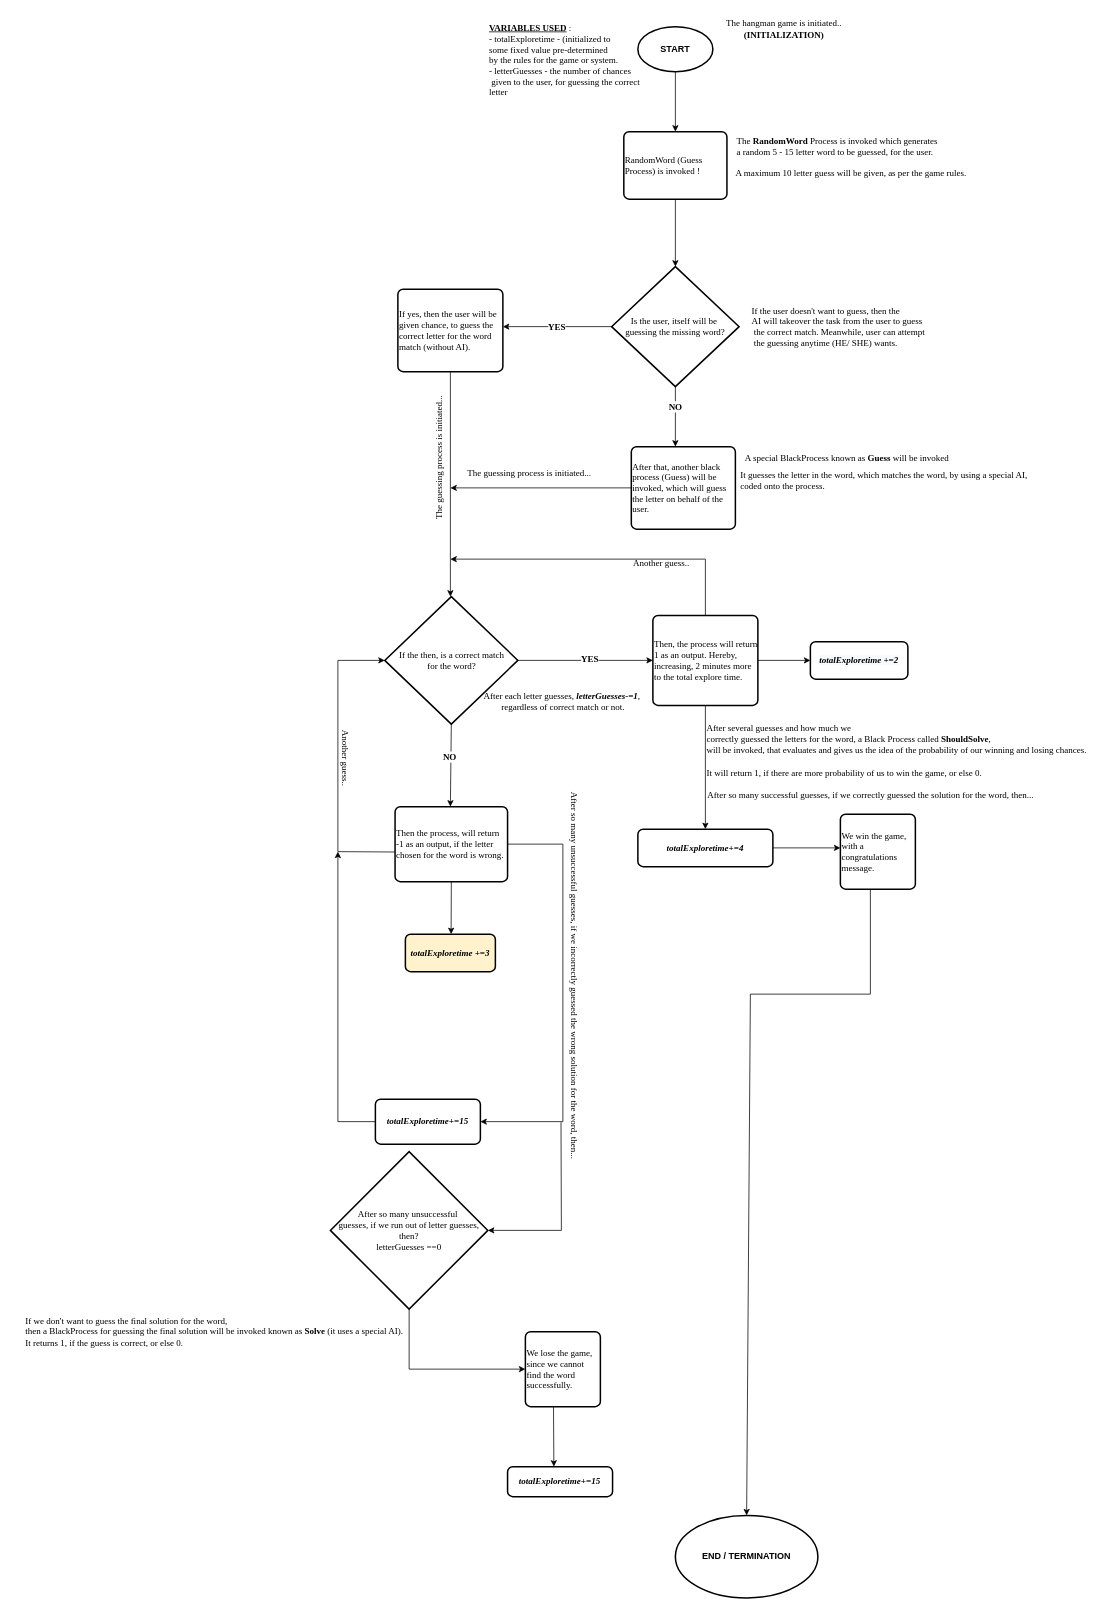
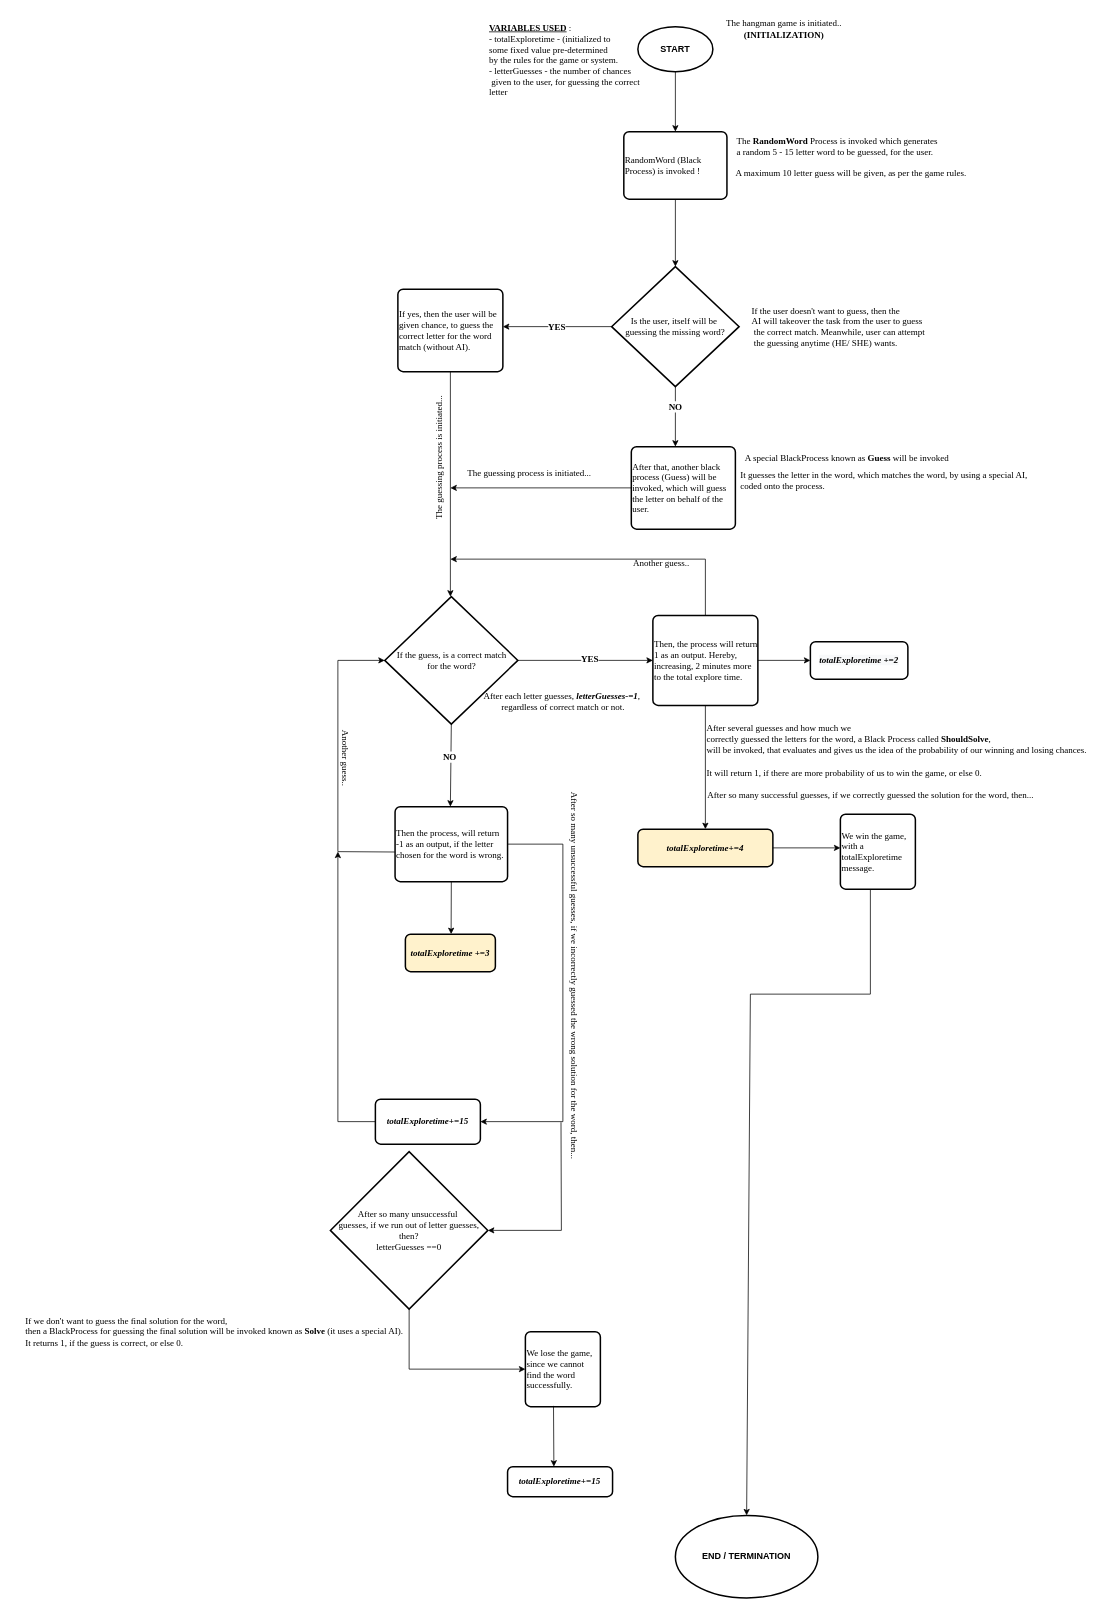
node "RandomWord (Guess Process) is invoked !": label "RandomWord (Guess Process) is invoked !" -> "RandomWord (Black Process) is invoked !"
node "If the then, is a correct match for the word?": label "If the then, is a correct match for the word?" -> "If the guess, is a correct match for the word?"
node "totalExploretime+=4": fillcolor #ffffff -> #fff2cc
node "We win the game, with a congratulations message.": label "We win the game, with a congratulations message." -> "We win the game, with a totalExploretime message."
